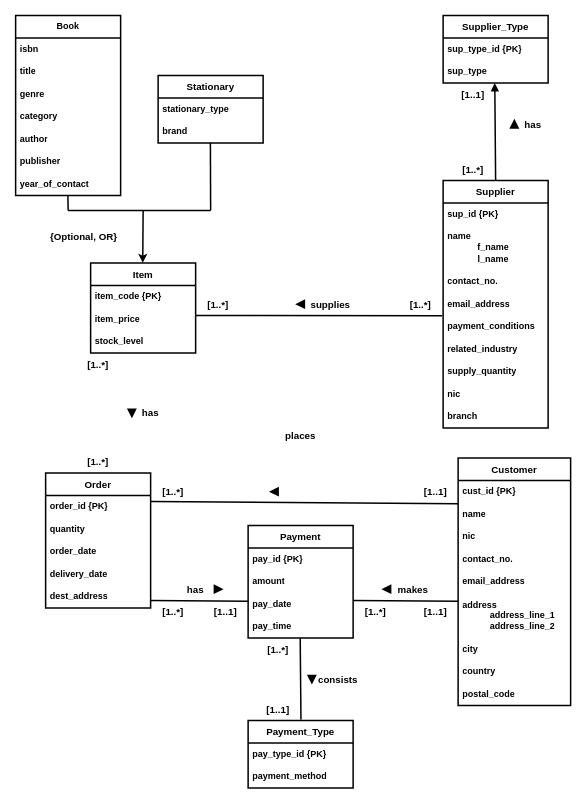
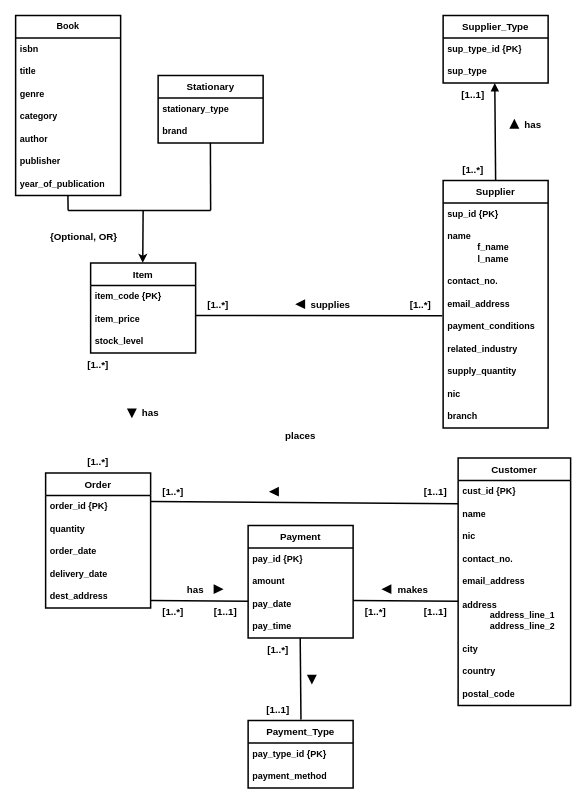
node "year_of_contact": label "year_of_contact" -> "year_of_publication"
node "consists": removed
